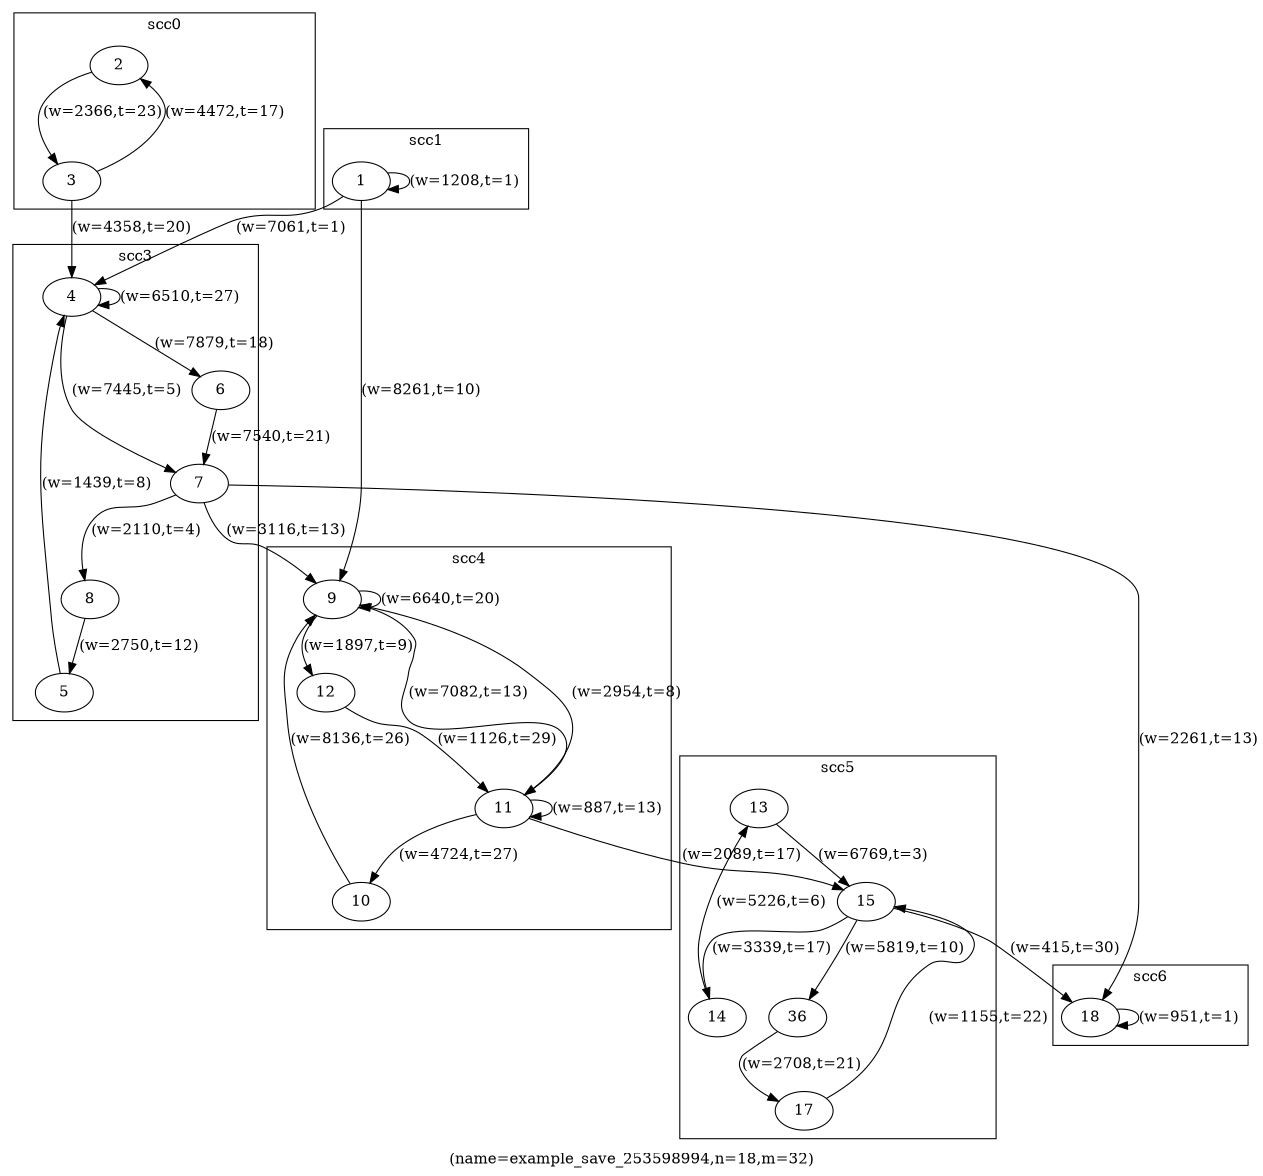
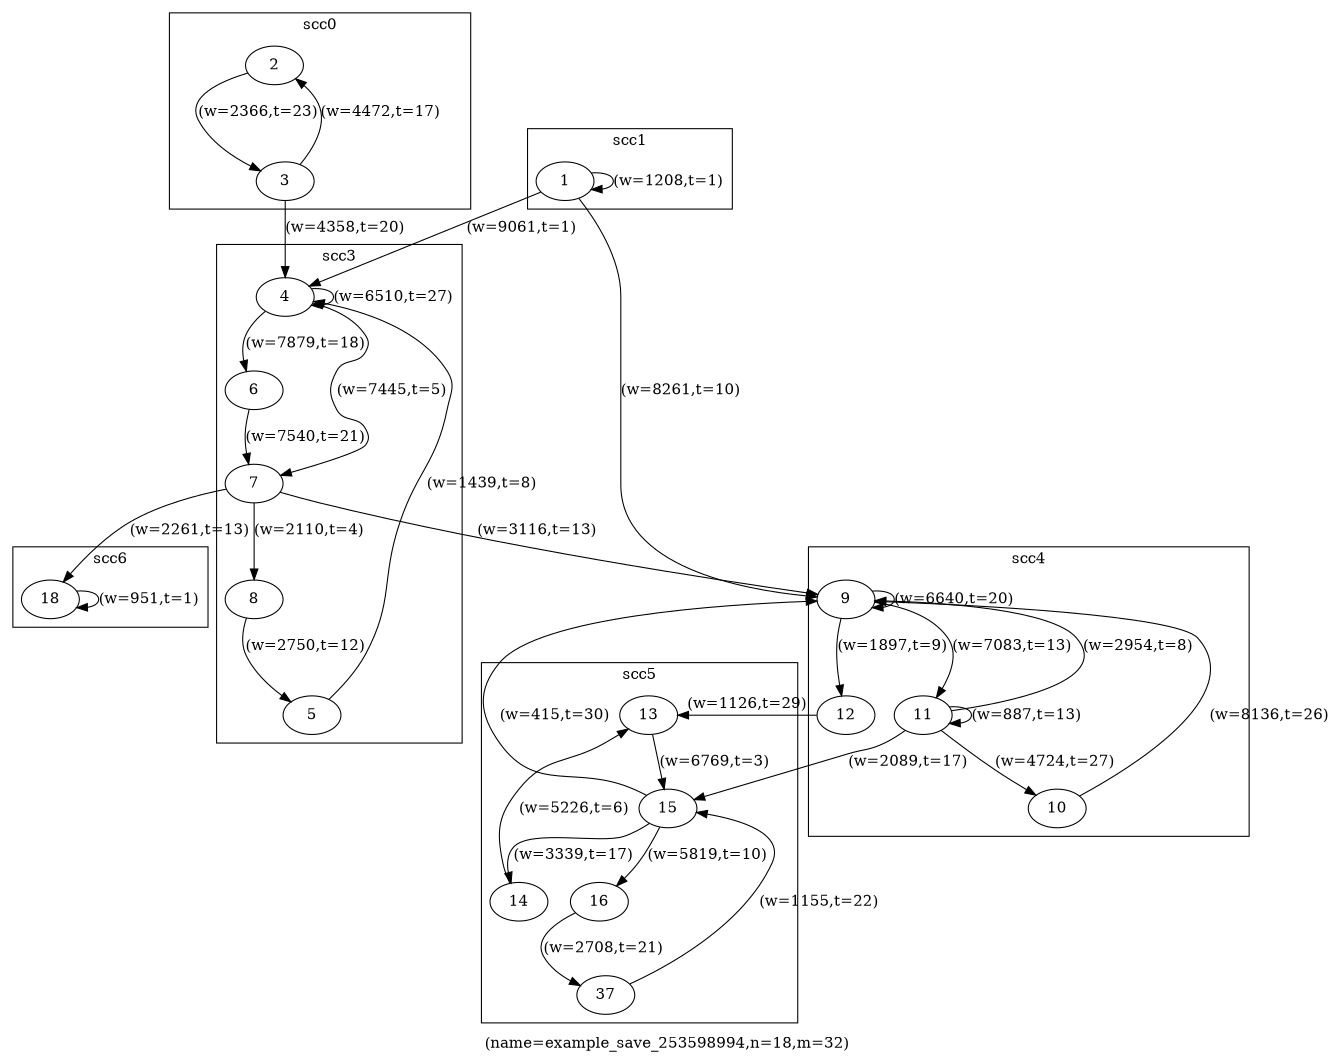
edge "1" -> "4": label "(w=7061,t=1)" -> "(w=9061,t=1)"
edge "9" -> "11": label "(w=7082,t=13)" -> "(w=7083,t=13)"
edge "12" -> "11": now "12" -> "13"
edge "15" -> "18": now "15" -> "9"
node "36": label "36" -> "16"
node "17": label "17" -> "37"
